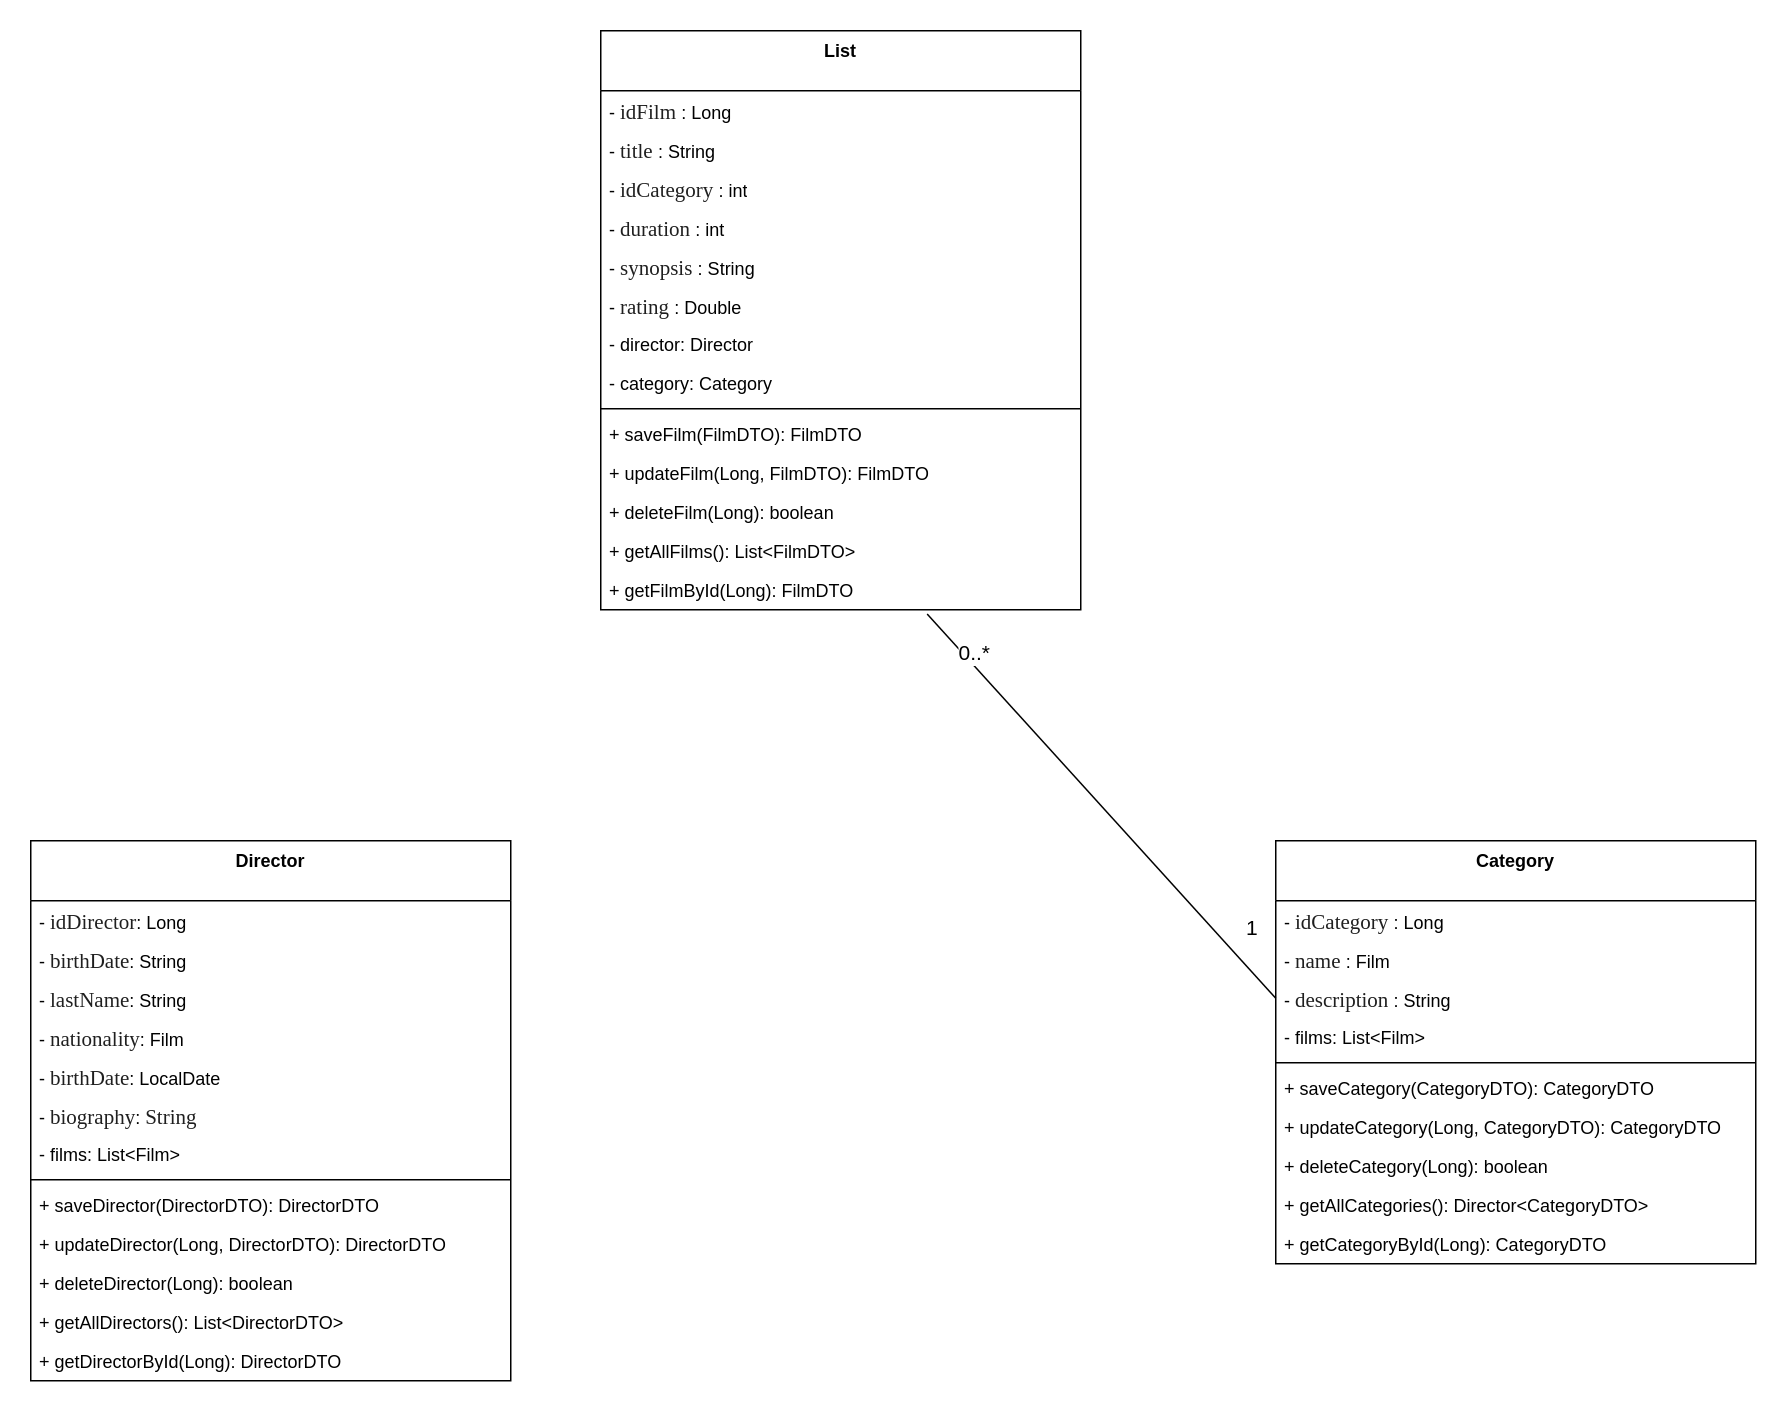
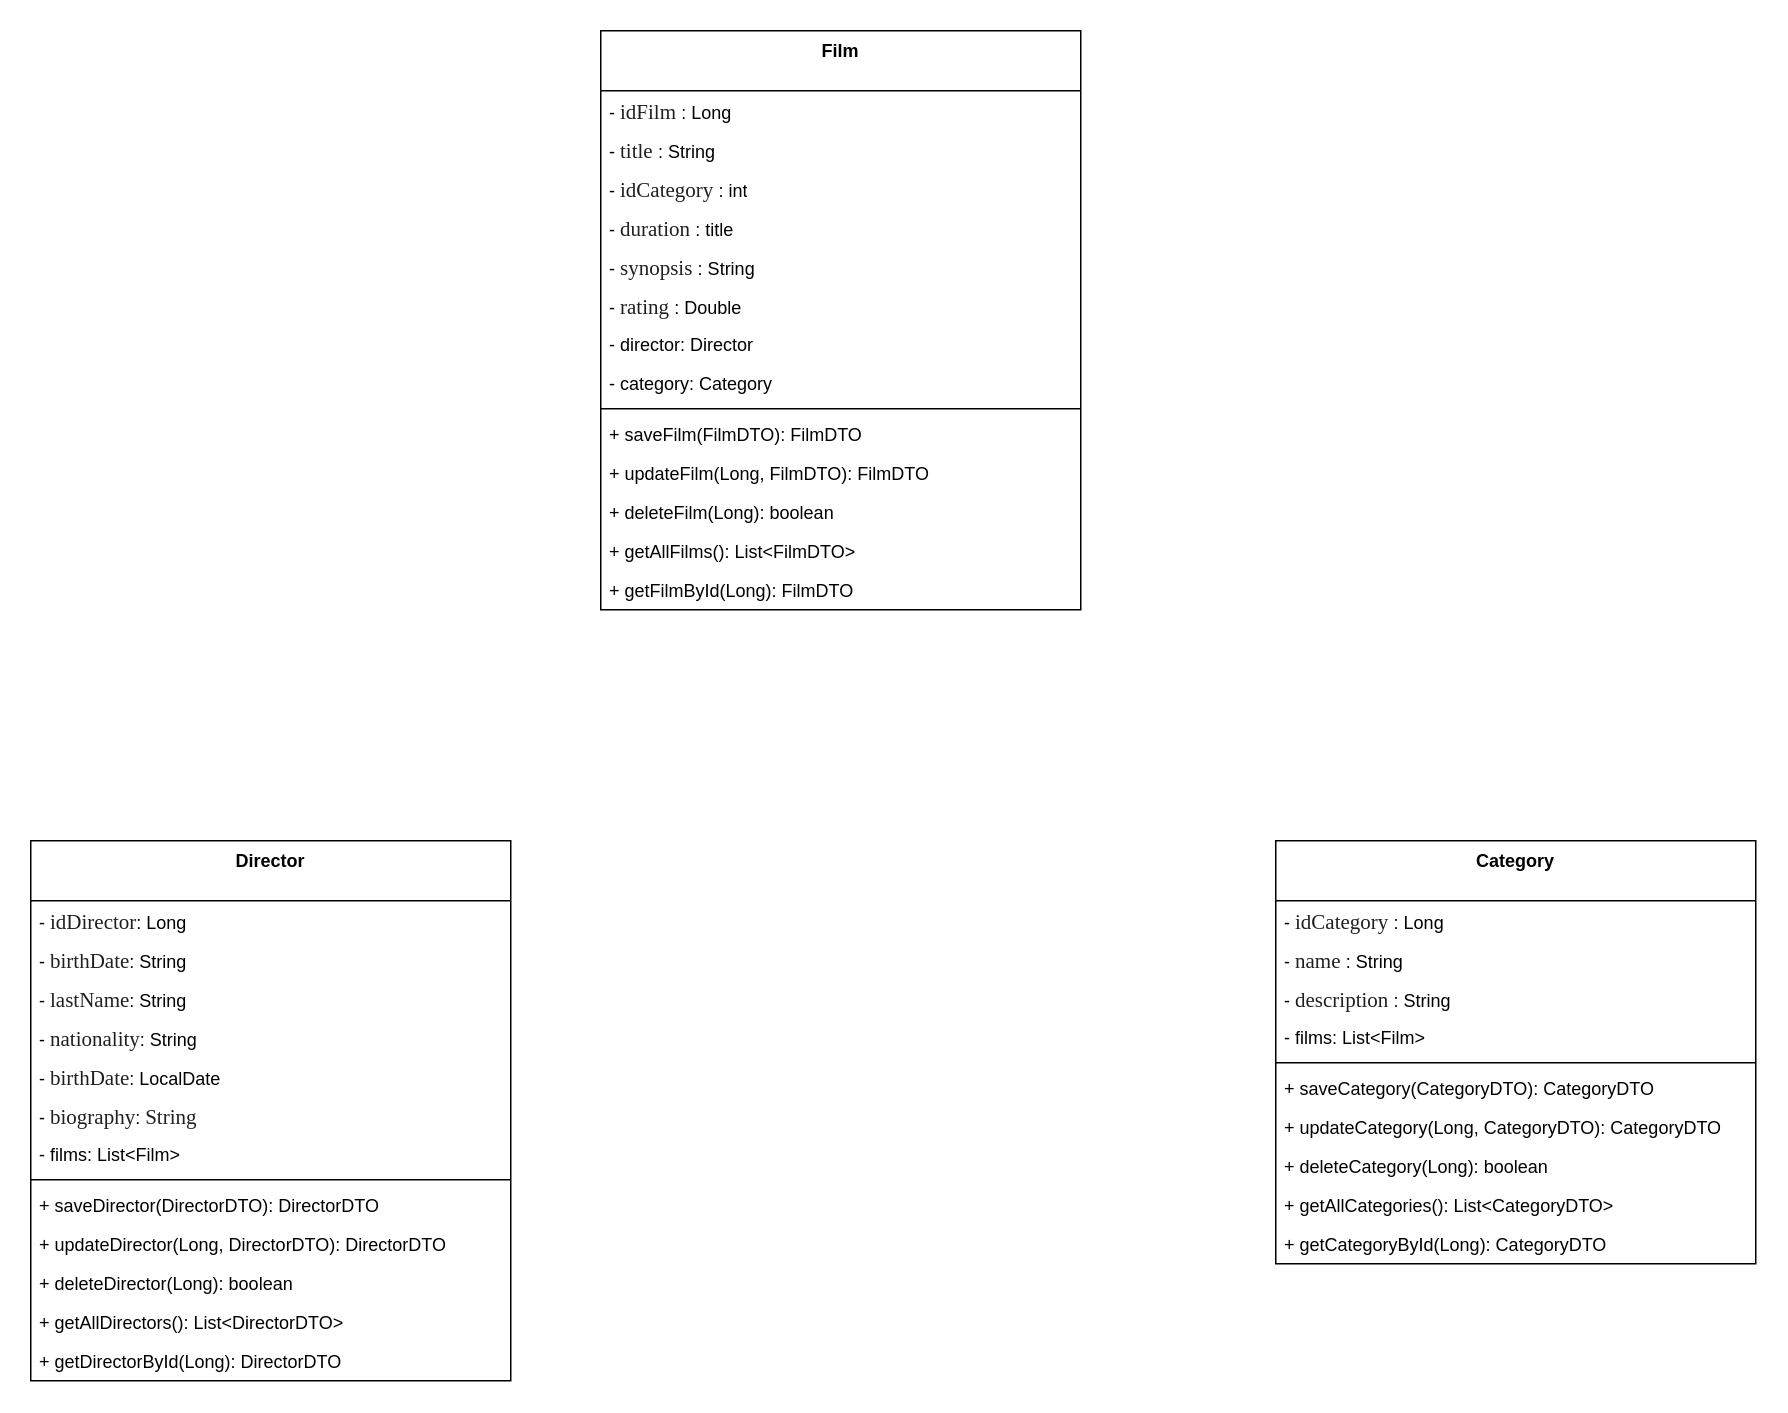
node "List": label "List" -> "Film"
node "- duration : int": label "- duration : int" -> "- duration : title"
edge "+ getFilmById(Long): FilmDTO" -- "- description : String": removed, labels "0..*", "1"
node "- name : Film": label "- name : Film" -> "- name : String"
node "- nationality: Film": label "- nationality: Film" -> "- nationality: String"
node "+ getAllCategories(): Director<CategoryDTO>": label "+ getAllCategories(): Director<CategoryDTO>" -> "+ getAllCategories(): List<CategoryDTO>"
